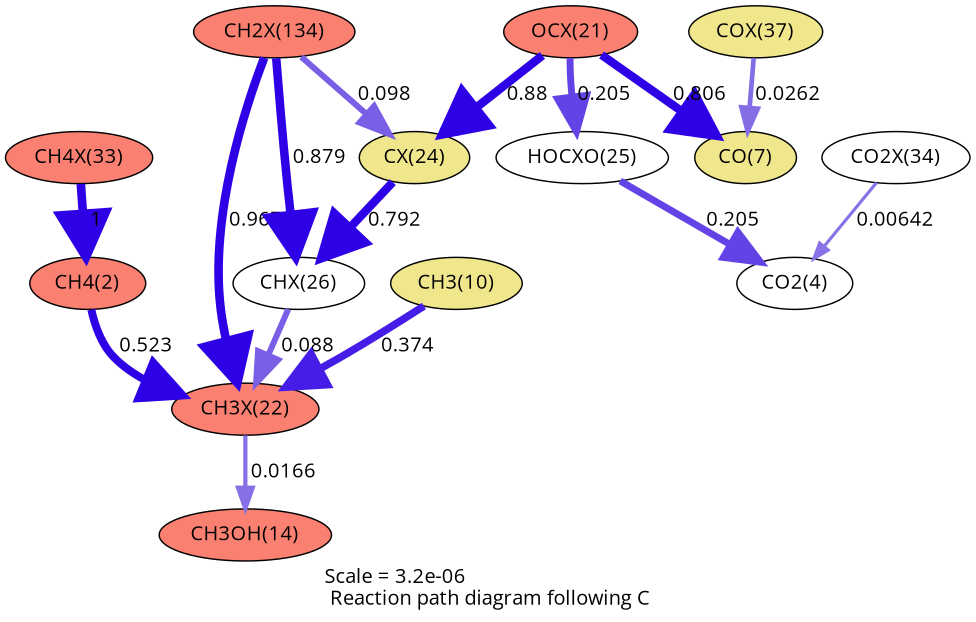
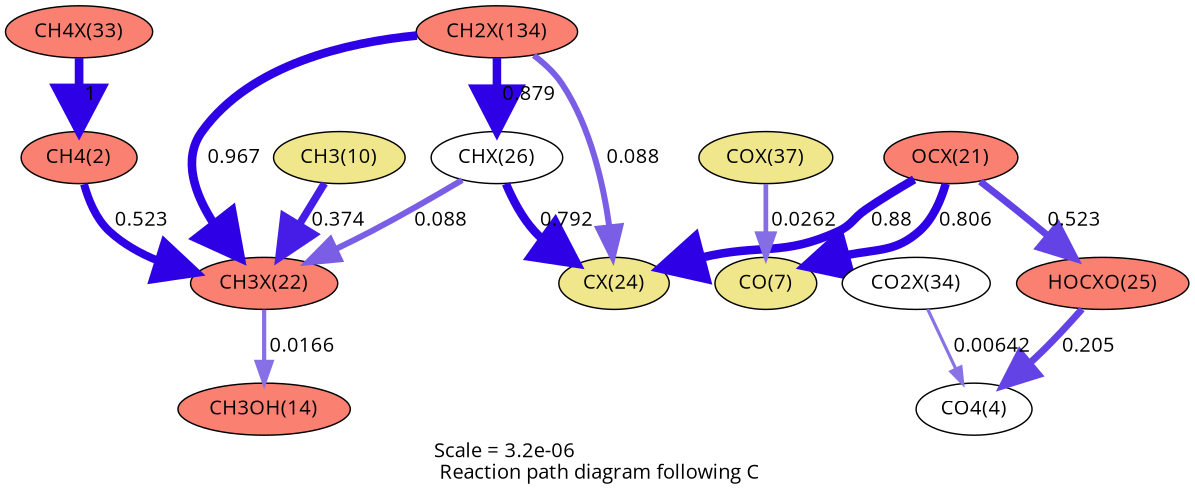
edge "CH2X(134)" -> "CX(24)": label " 0.098" -> " 0.088"
edge "OCX(21)" -> "HOCXO(25)": label " 0.205" -> " 0.523"
node "HOCXO(25)": fillcolor white -> salmon
edge "CX(24)" -> "CHX(26)": reversed
node "CO2(4)": label "CO2(4)" -> "CO4(4)"
